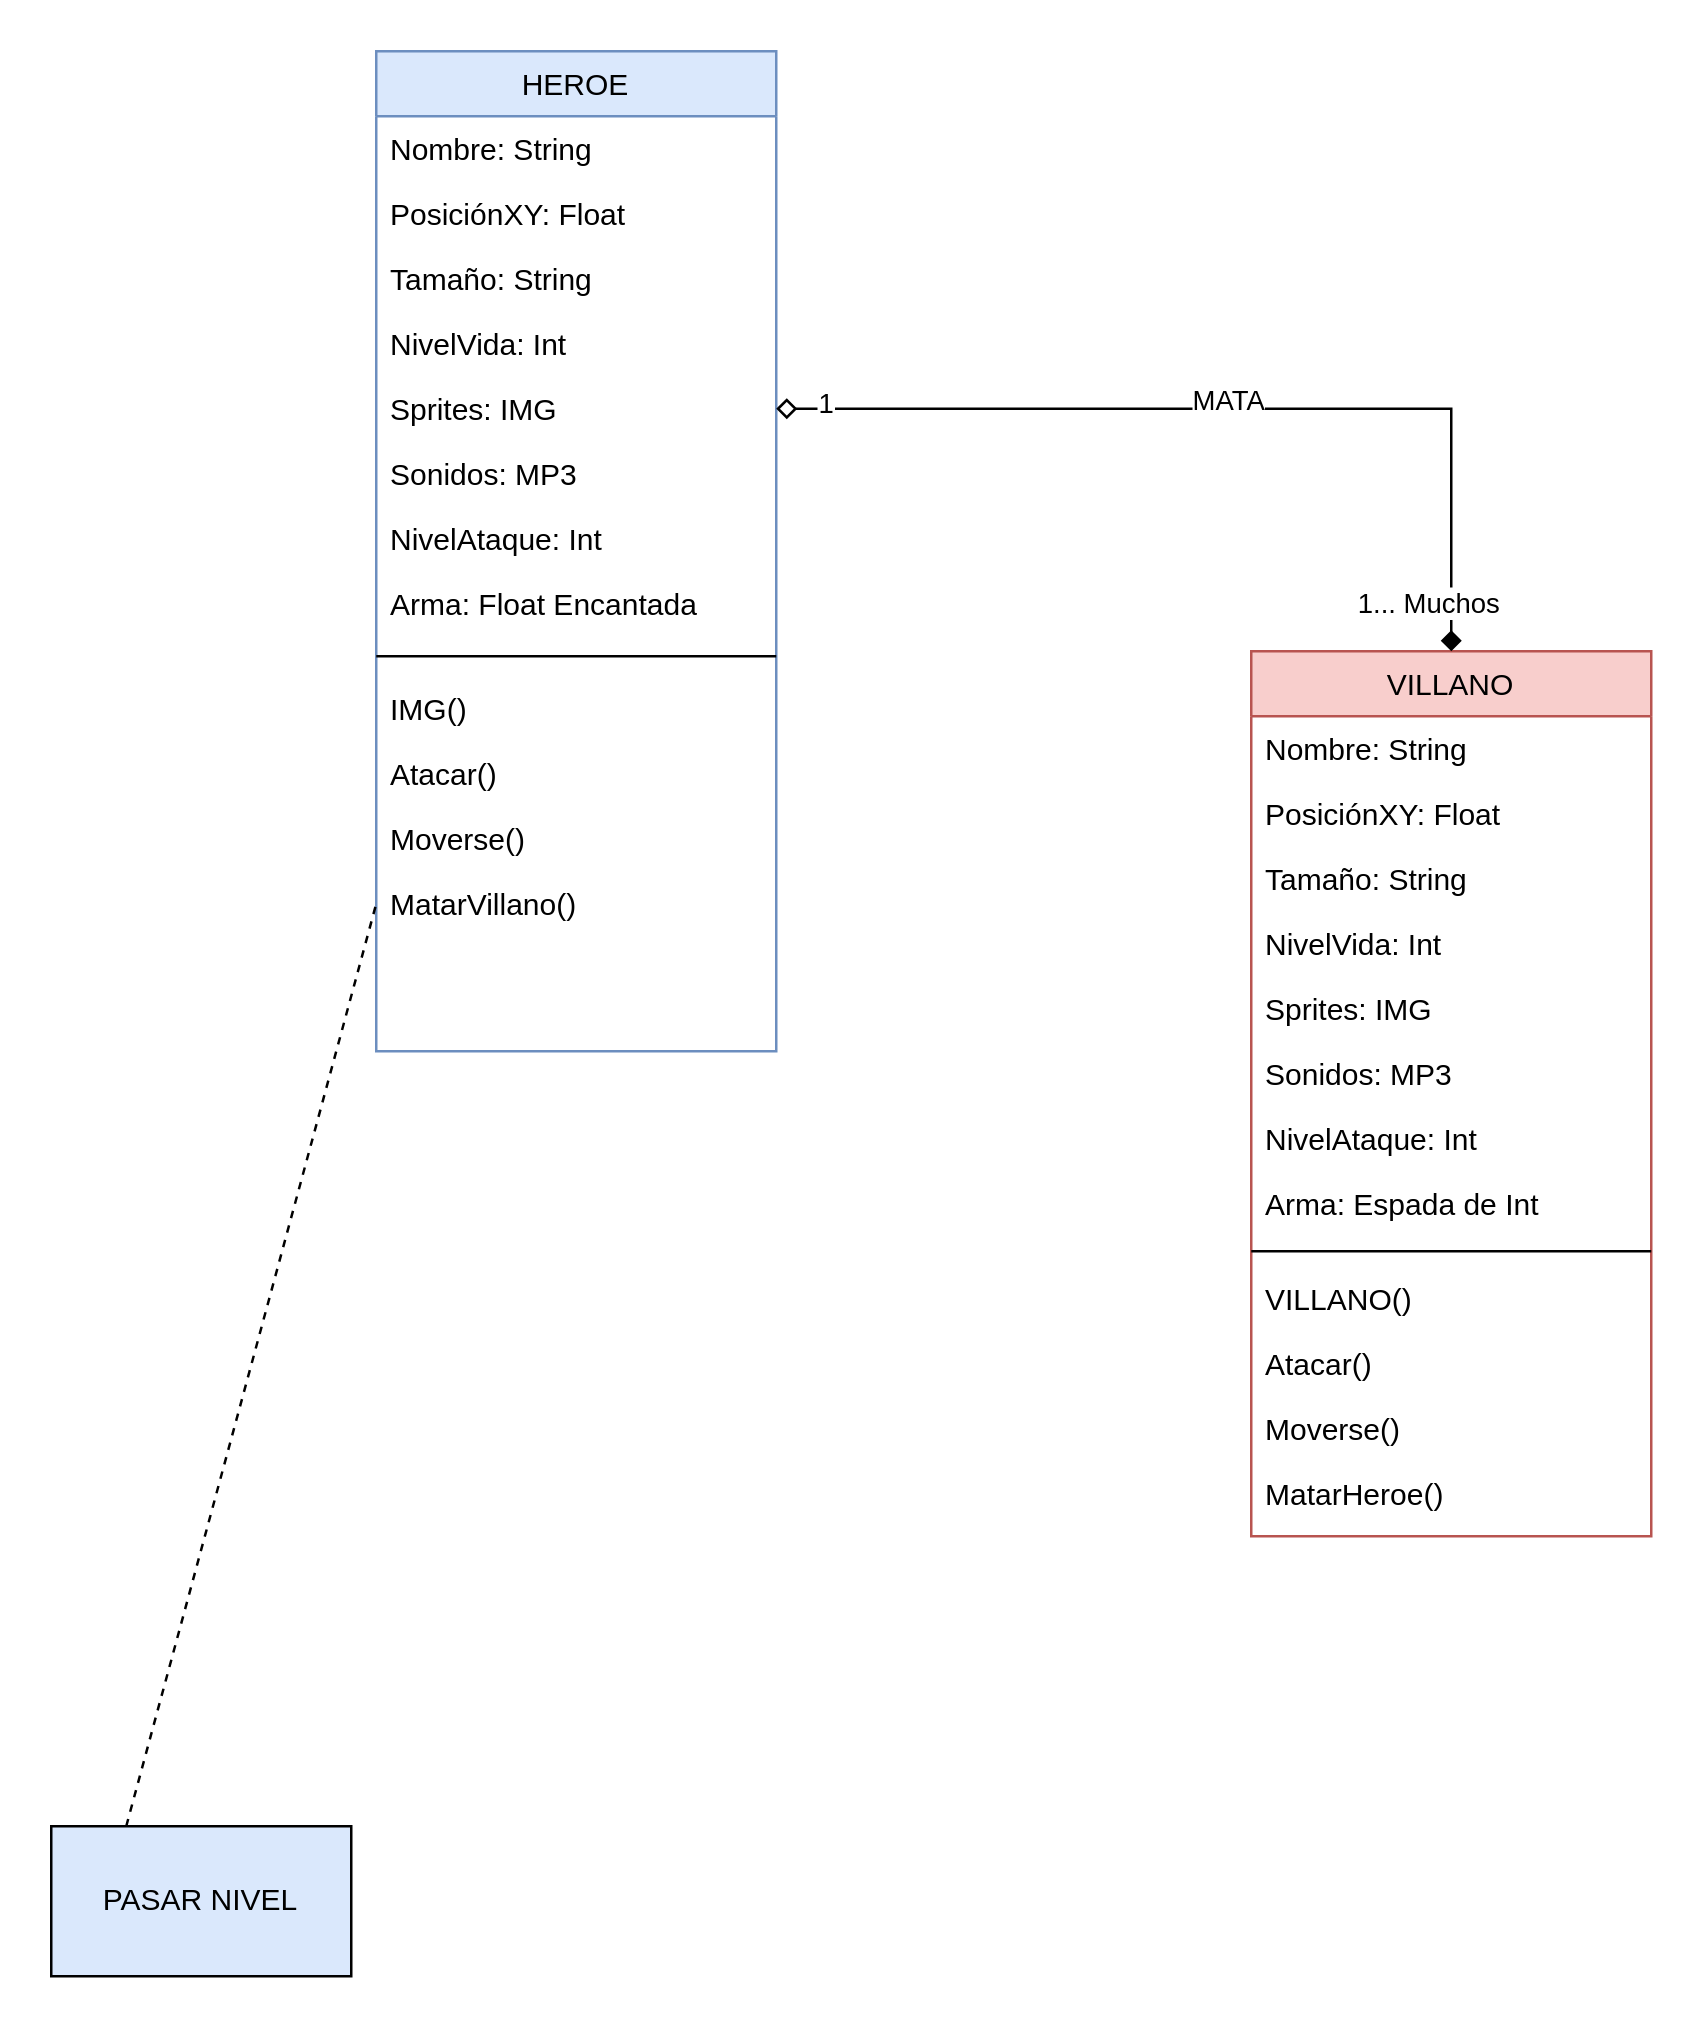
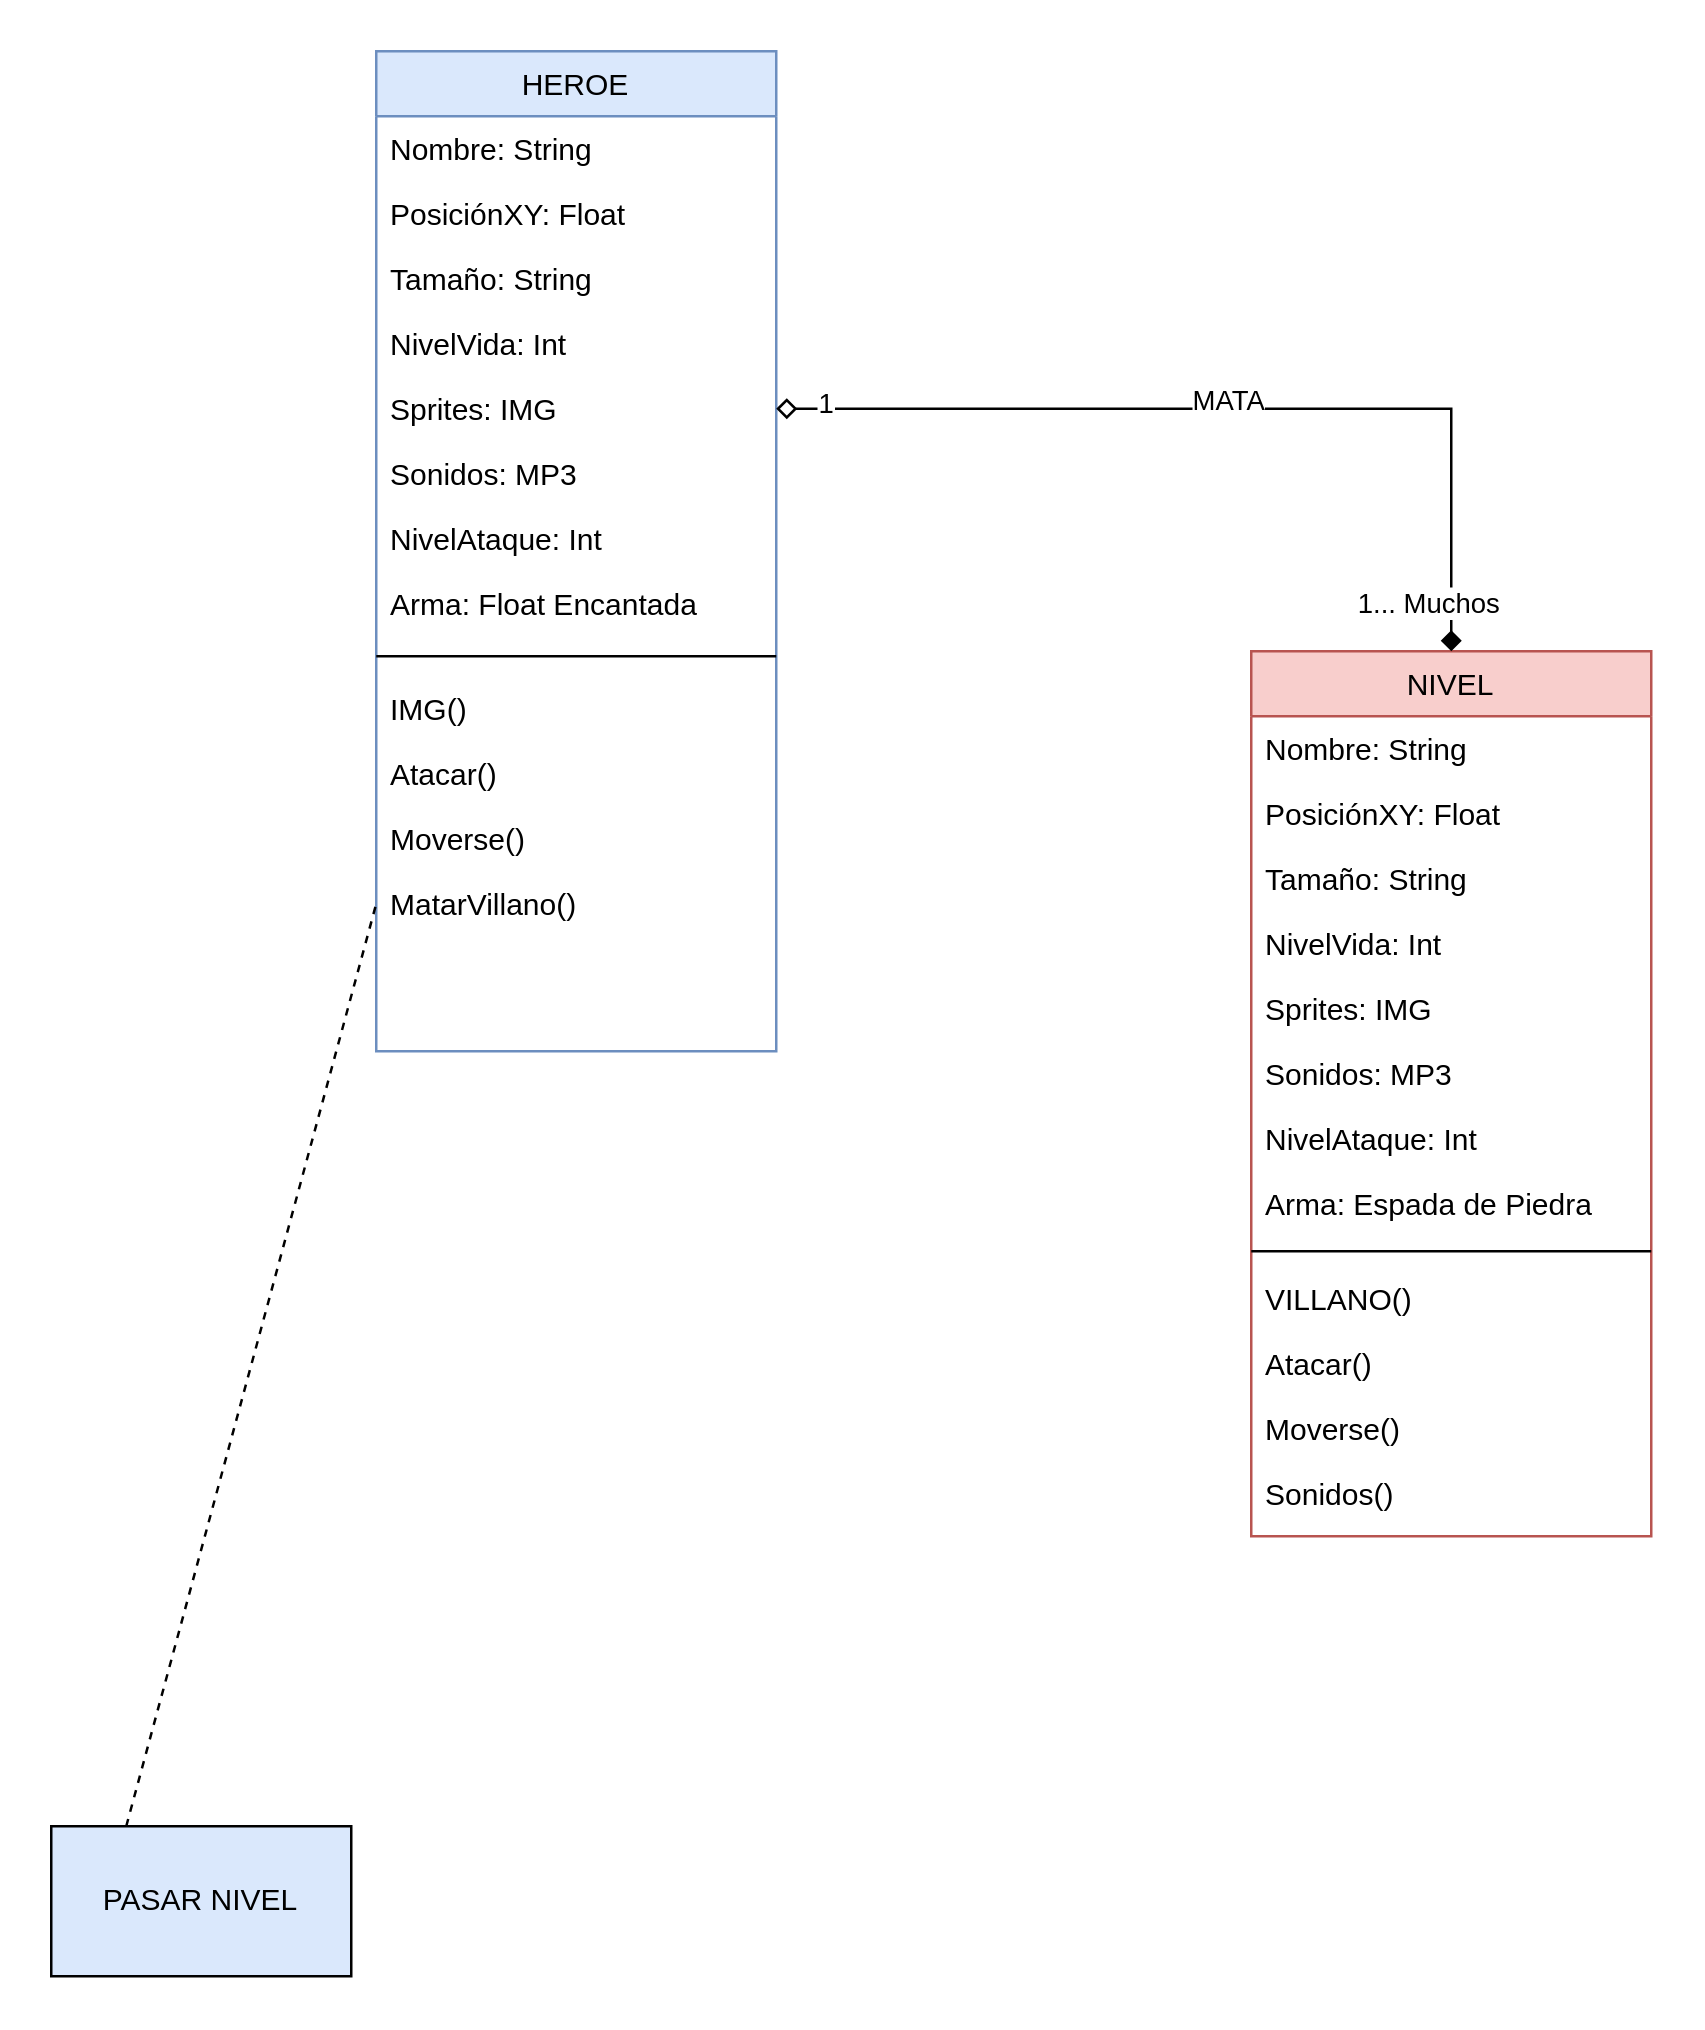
node "VILLANO": label "VILLANO" -> "NIVEL"
node "Arma: Espada de Int": label "Arma: Espada de Int" -> "Arma: Espada de Piedra"
node "MatarHeroe()": label "MatarHeroe()" -> "Sonidos()"
